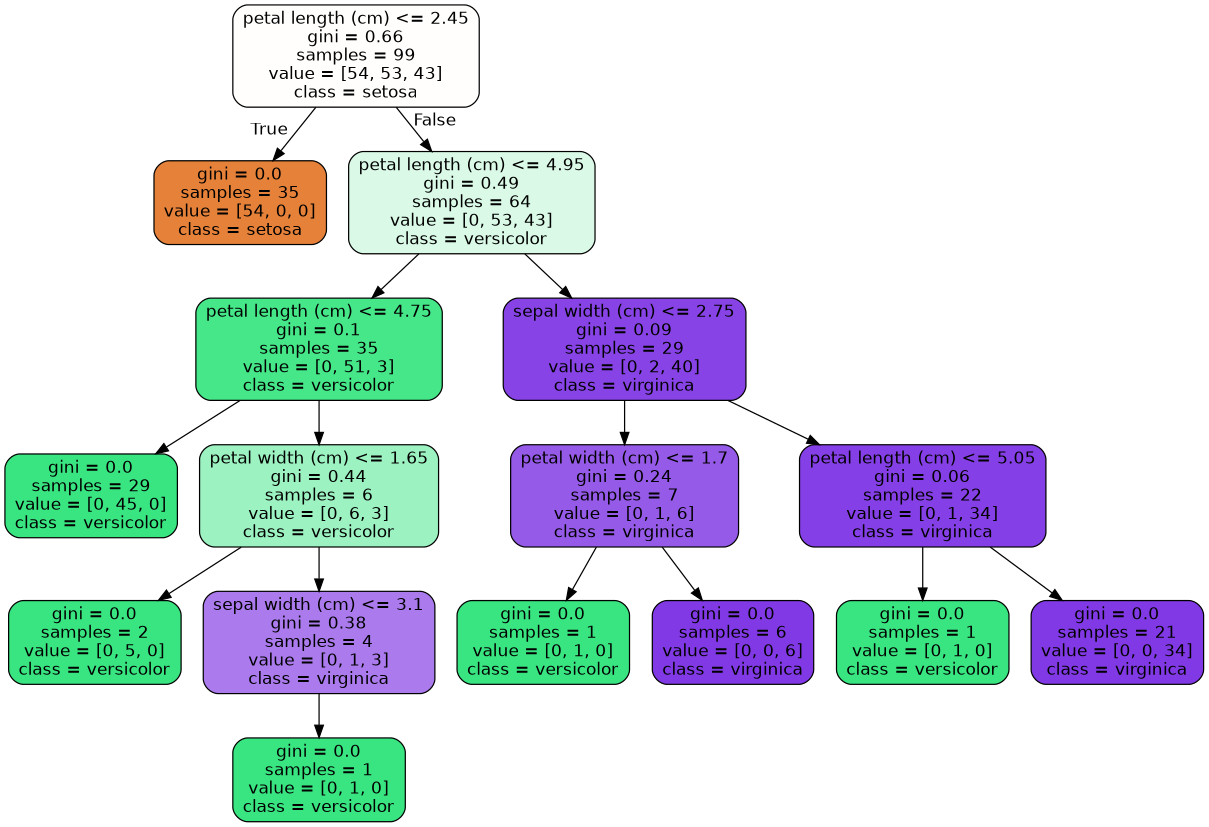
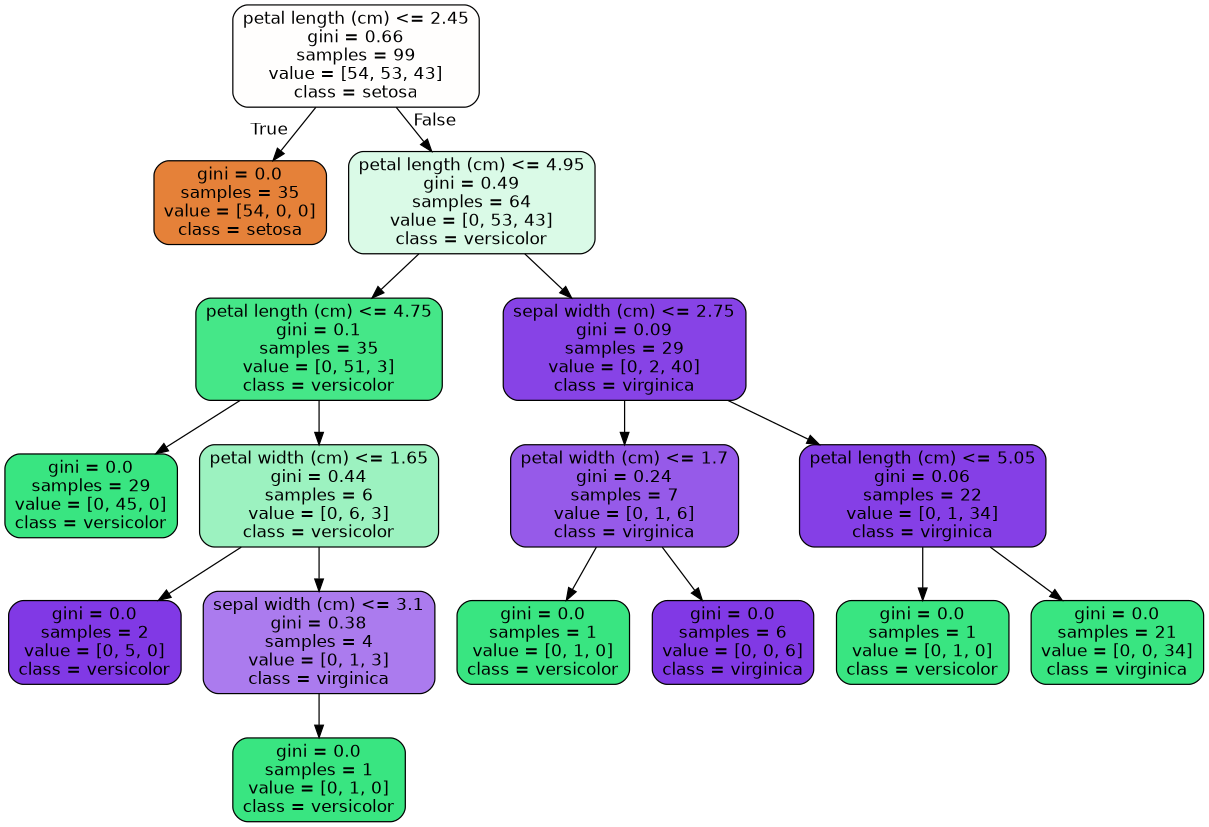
node "gini = 0.0 samples = 2 value = [0, 5, 0] class = versicolor": fillcolor #39e581 -> #8139e5
node "gini = 0.0 samples = 21 value = [0, 0, 34] class = virginica": fillcolor #8139e5 -> #39e581
